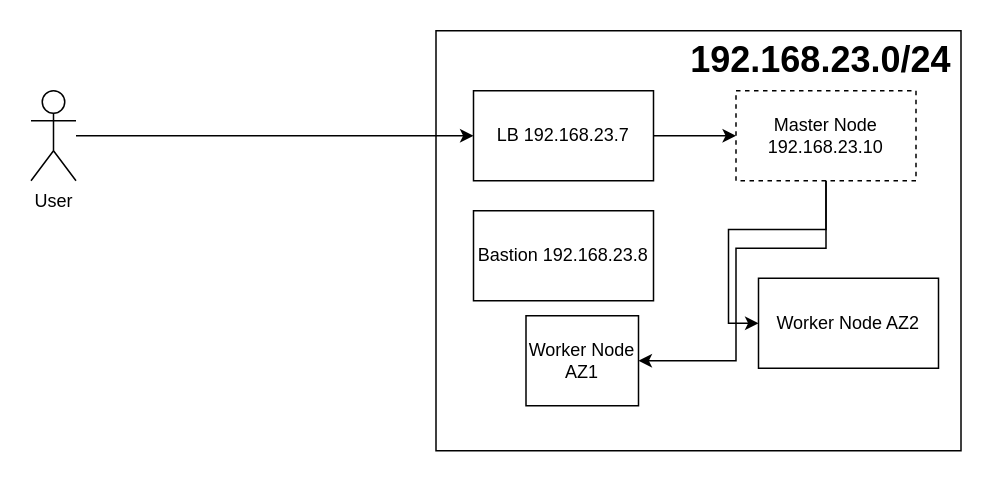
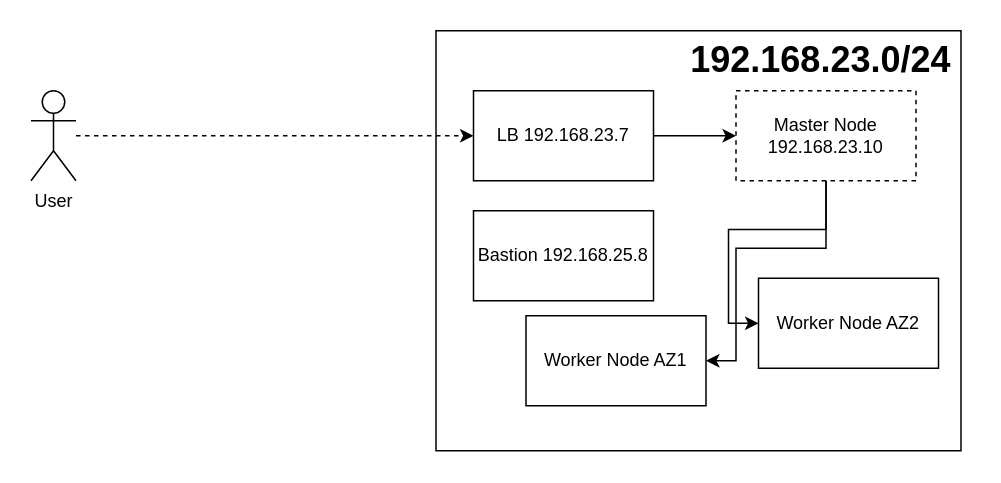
edge "User" -> "LB 192.168.23.7": style solid -> dashed
node "Bastion 192.168.23.8": label "Bastion 192.168.23.8" -> "Bastion 192.168.25.8"
node "Worker Node AZ1": size 113x90 -> 180x90
